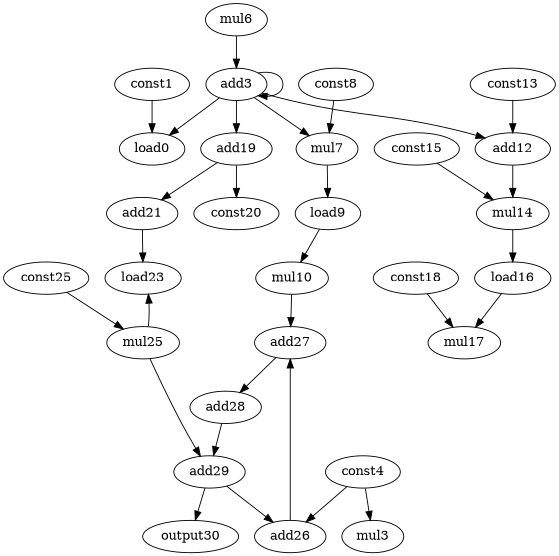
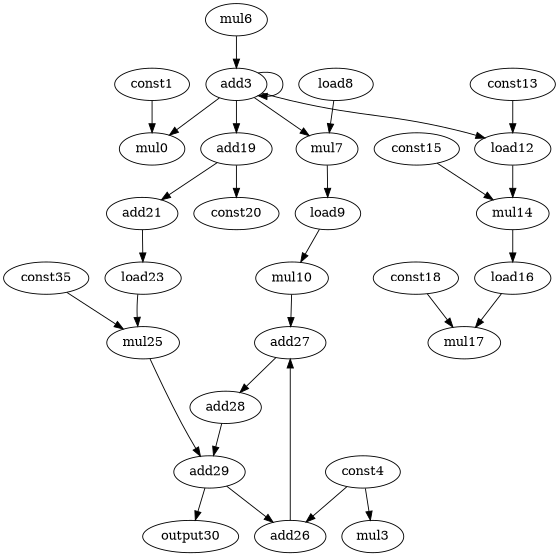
node "const8": label "const8" -> "load8"
node "load0": label "load0" -> "mul0"
node "add12": label "add12" -> "load12"
node "const25": label "const25" -> "const35"
edge "mul25" -> "load23": reversed
